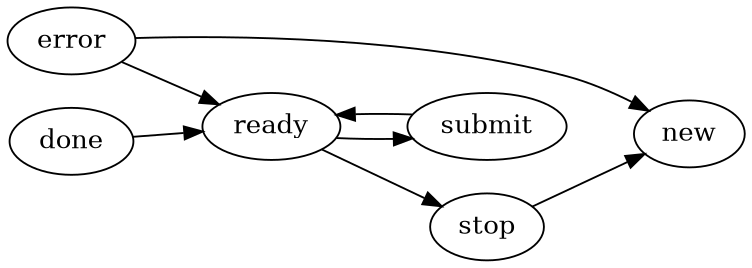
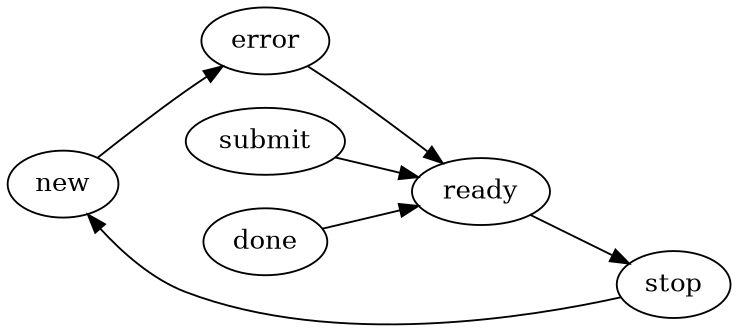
edge "error" -> "new": reversed
edge "ready" -> "submit": removed
